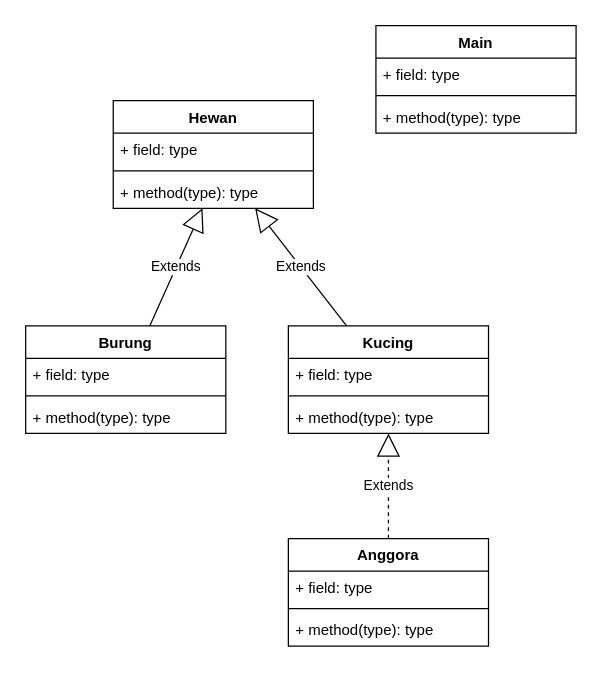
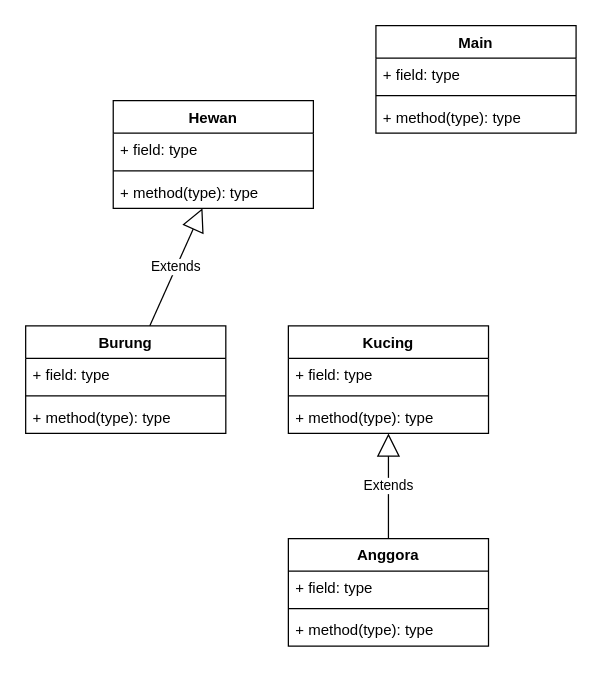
edge "Kucing" -> "Hewan": removed, label "Extends"
edge "Anggora" -> "Kucing": style dashed -> solid
